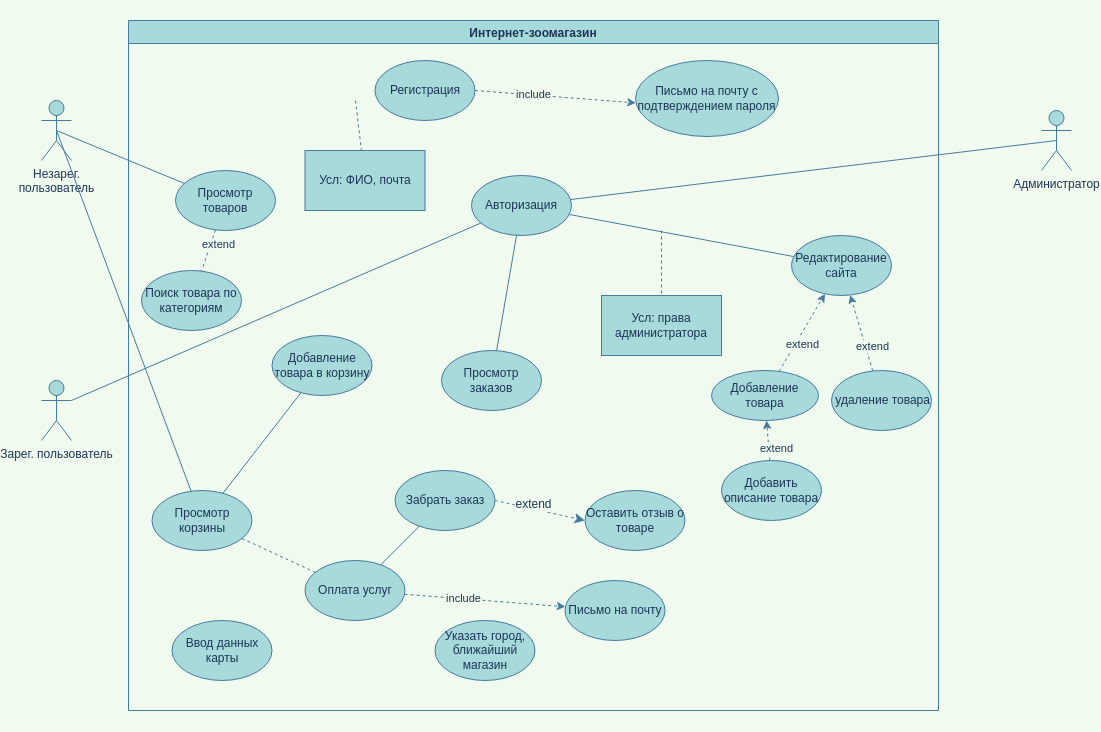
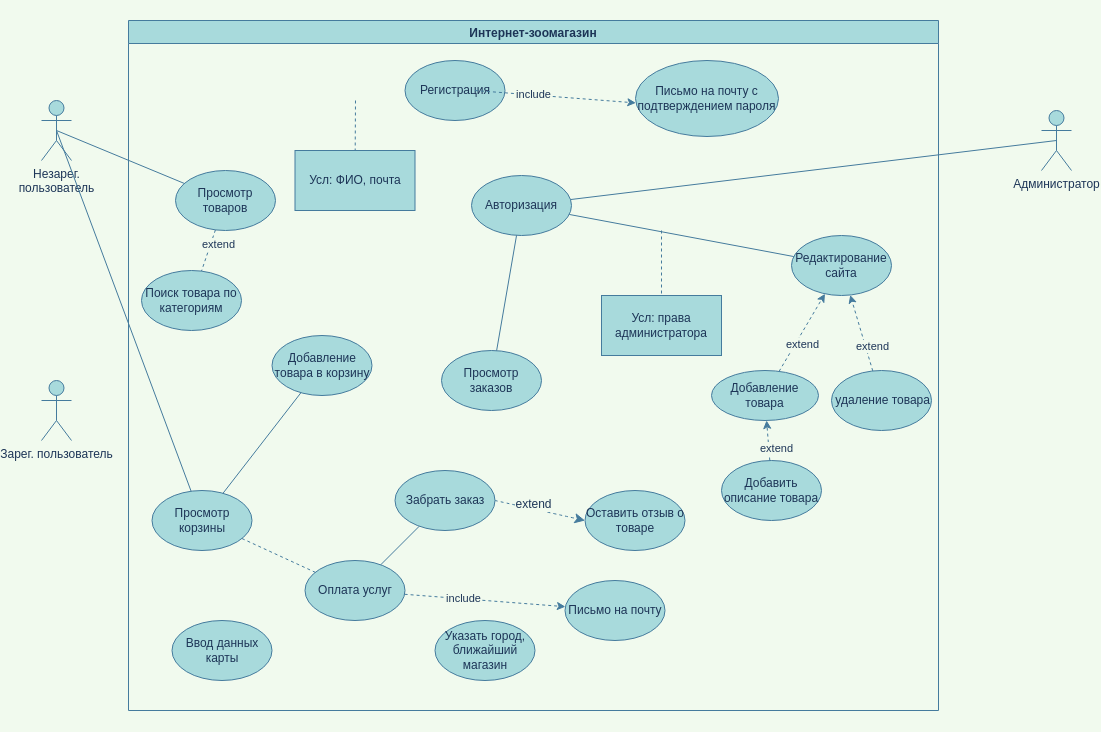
node "Регистрация": moved (425, 91) -> (455, 91)
node "Усл: ФИО, почта": moved (365, 181) -> (355, 181)
edge "Авторизация" -- "Зарег. пользователь": removed
